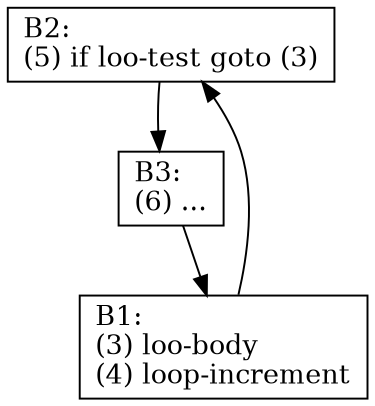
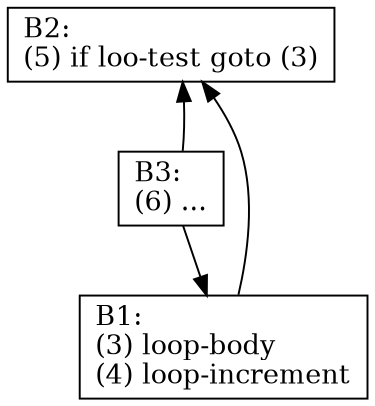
edge "B2: (5) if loo-test goto (3)" -> "B3: (6) ...": reversed
node "B1: (3) loo-body (4) loop-increment": label "B1: (3) loo-body (4) loop-increment" -> "B1: (3) loop-body (4) loop-increment"
